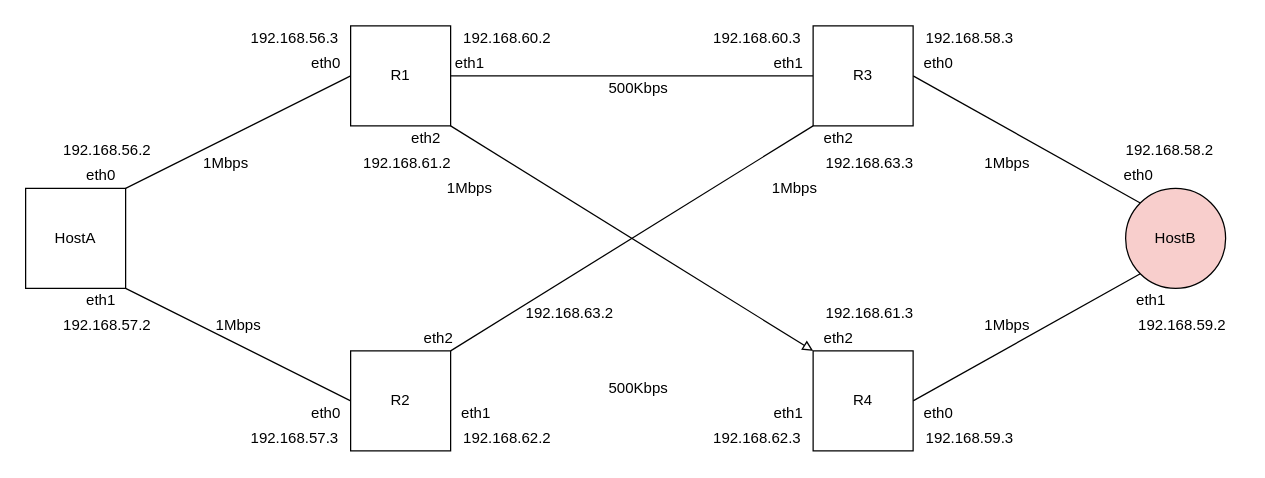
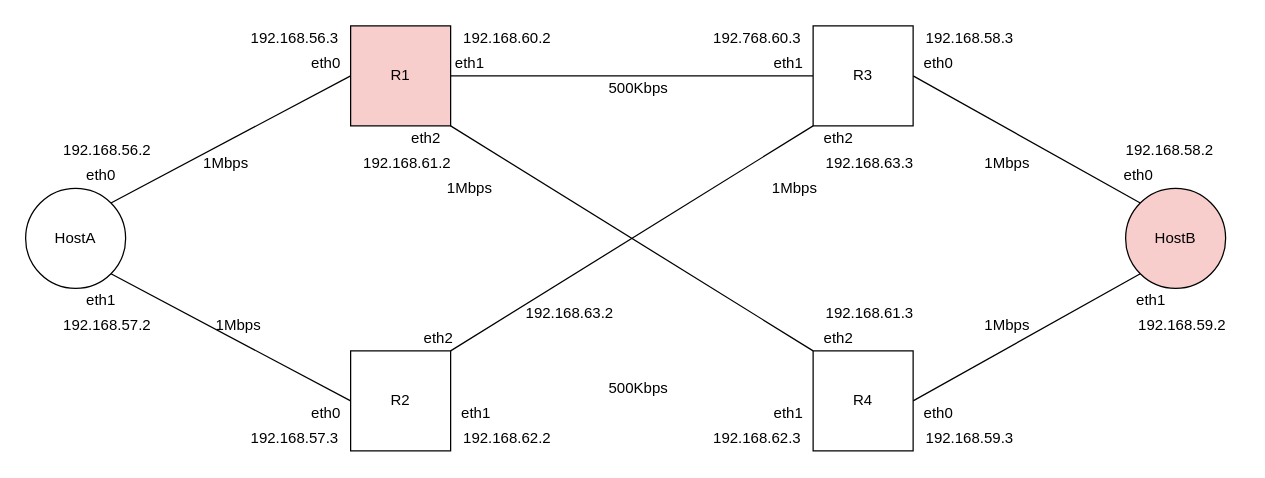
node "192.168.60.3": label "192.168.60.3" -> "192.768.60.3"
node "R1": fillcolor #ffffff -> #f8cecc
node "HostA": shape rectangle -> ellipse
edge "R1" -> "R4": arrowhead block -> none
